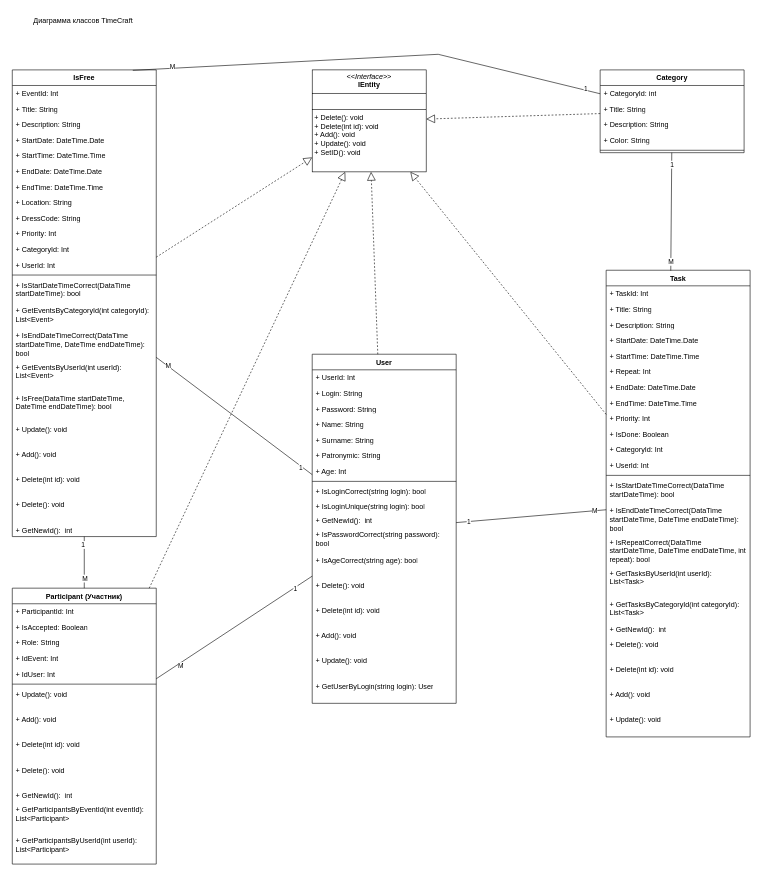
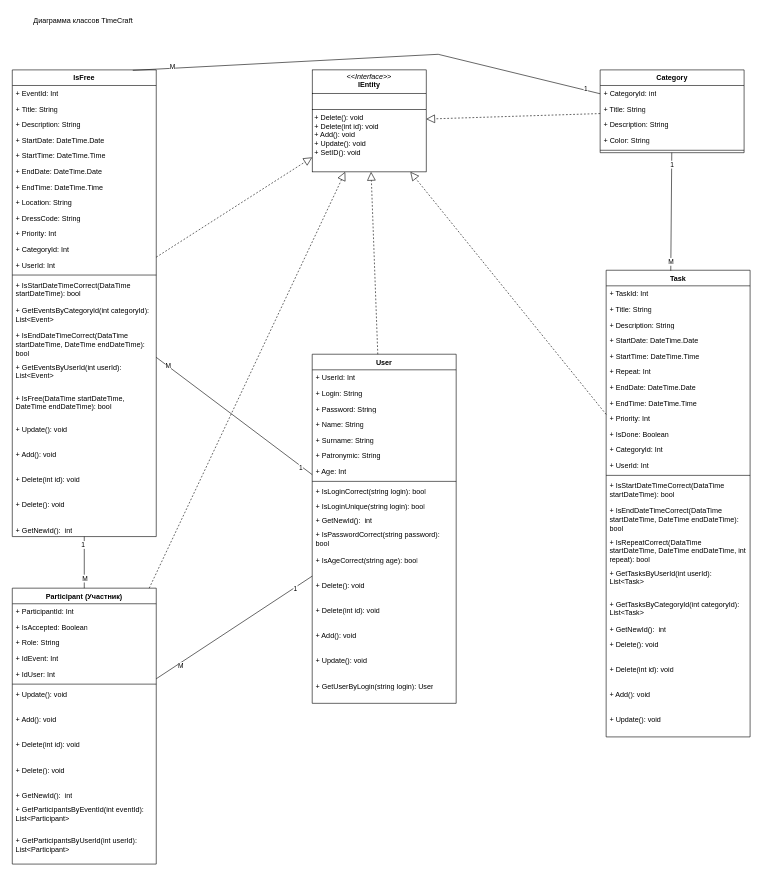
edge "Task" -- "User": removed, labels "М", "1"
